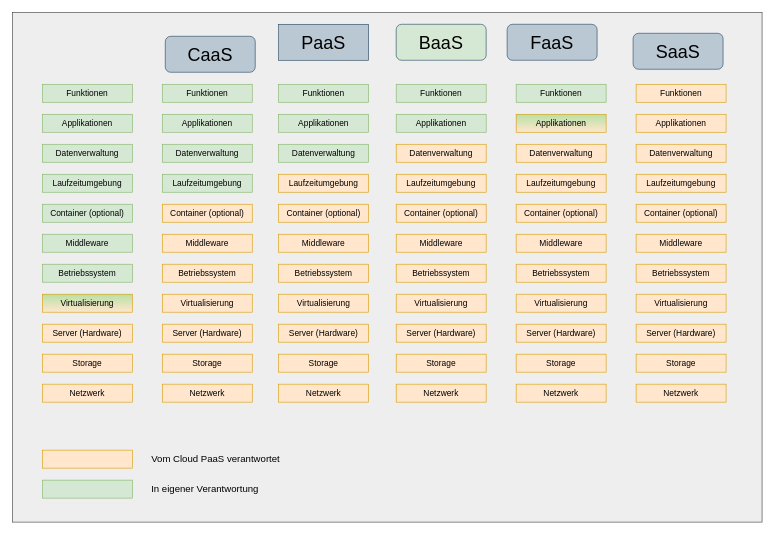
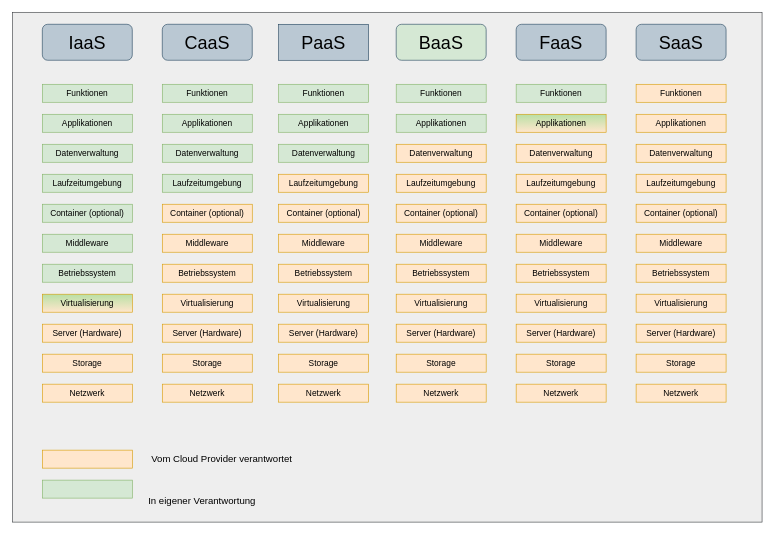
node "IaaS": added
node "FaaS": moved (552, 42) -> (561, 42)
node "SaaS": moved (678, 51) -> (681, 42)
node "CaaS": moved (210, 54) -> (207, 42)
node "Vom Cloud PaaS verantwortet": label "Vom Cloud PaaS verantwortet" -> "Vom Cloud Provider verantwortet"
node "In eigener Verantwortung": moved (210, 489) -> (207, 501)
